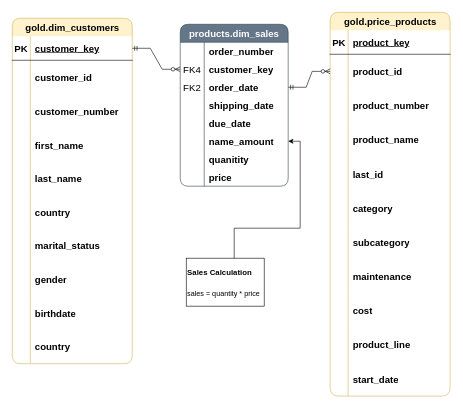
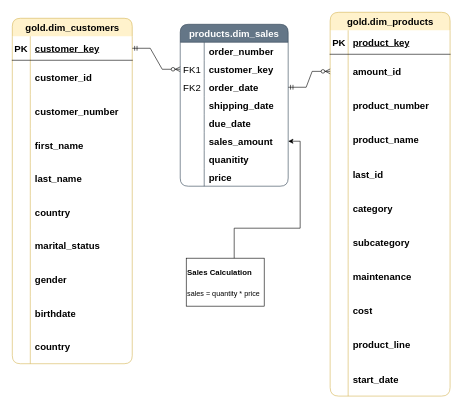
node "gold.price_products": label "gold.price_products" -> "gold.dim_products"
node "FK4": label "FK4" -> "FK1"
node "product_id": label "product_id" -> "amount_id"
node "name_amount": label "name_amount" -> "sales_amount"
